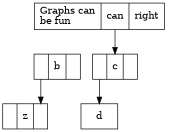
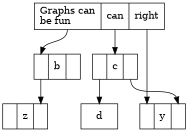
edge "Graphs can" -> "b": added
node "y": added
